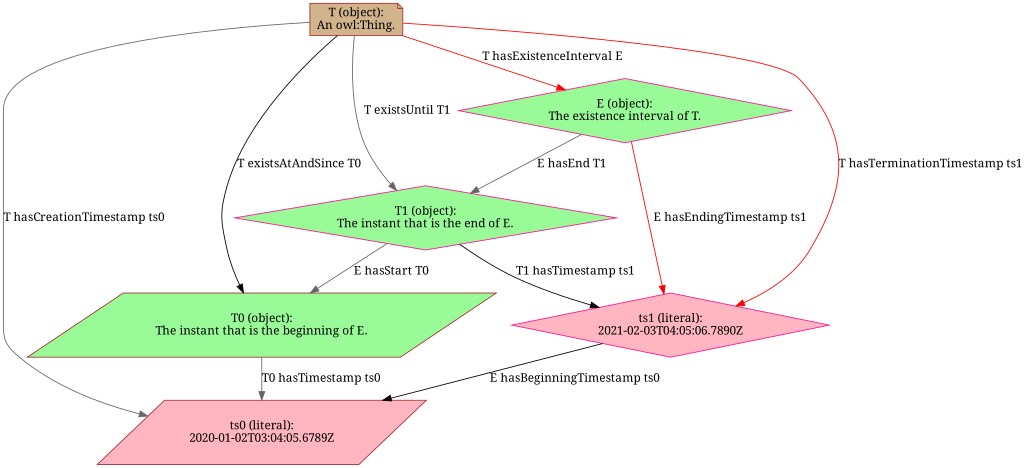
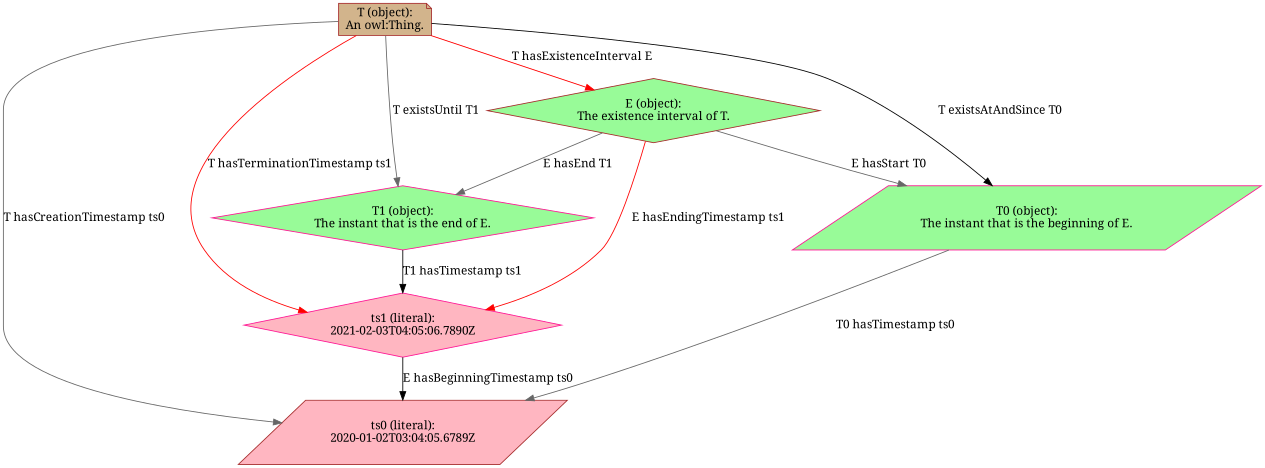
node "E (object): The existence interval of T.": color deeppink -> brown
edge "T1 (object): The instant that is the end of E." -> "T0 (object): The instant that is the beginning of E.": now "E (object): The existence interval of T." -> "T0 (object): The instant that is the beginning of E."
node "T0 (object): The instant that is the beginning of E.": color brown -> deeppink
